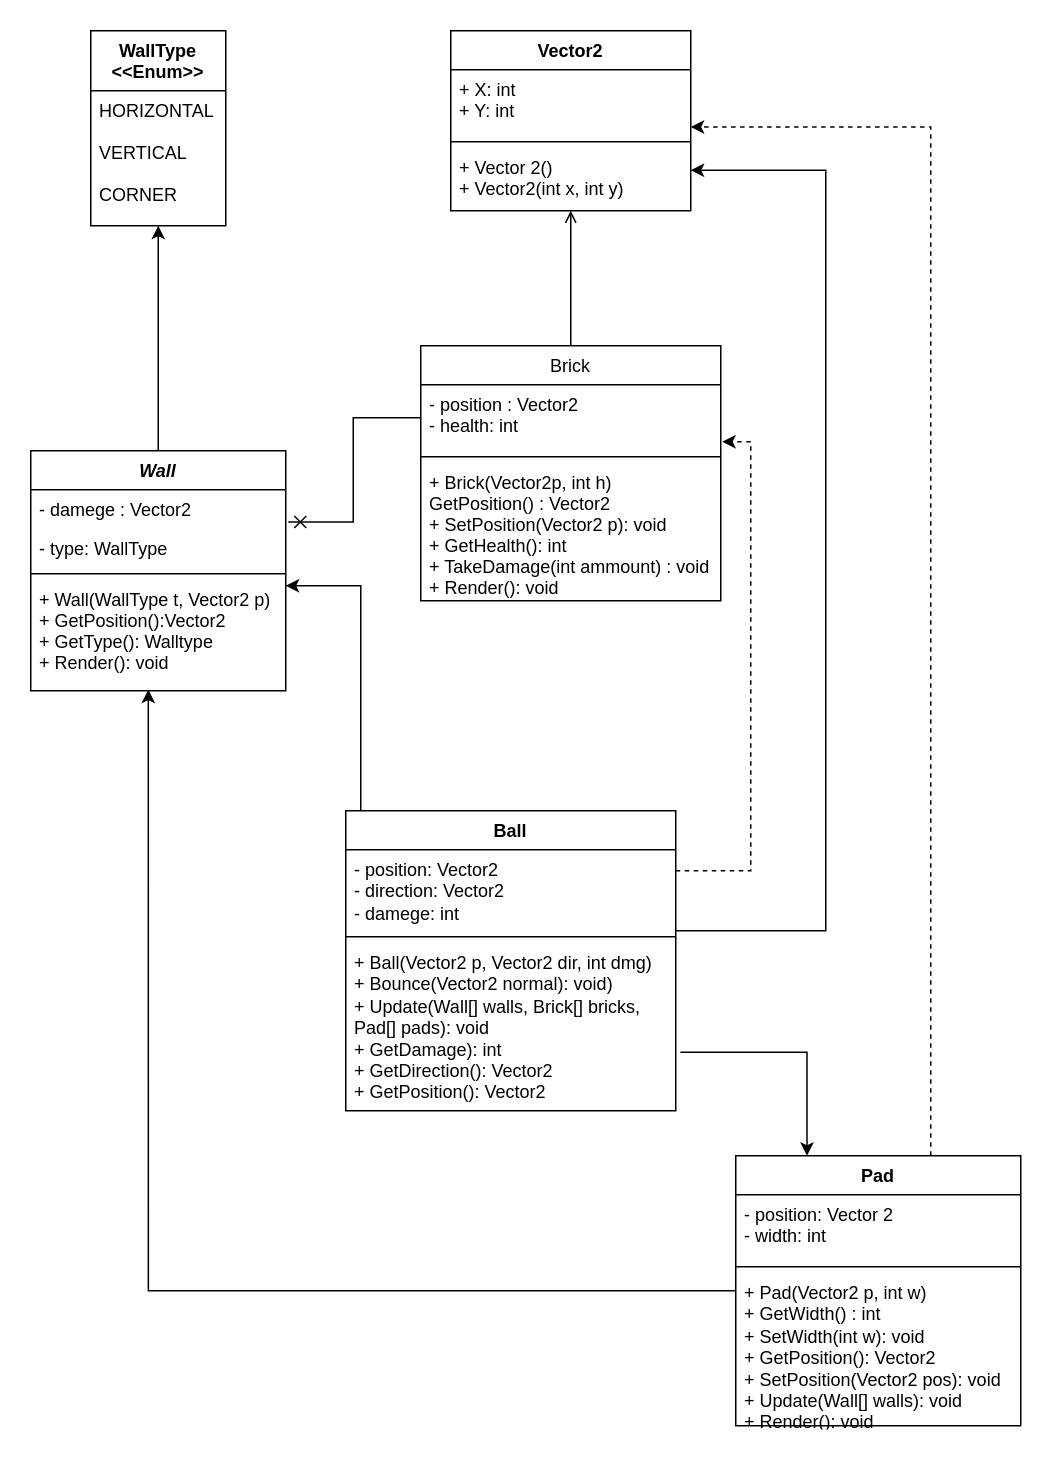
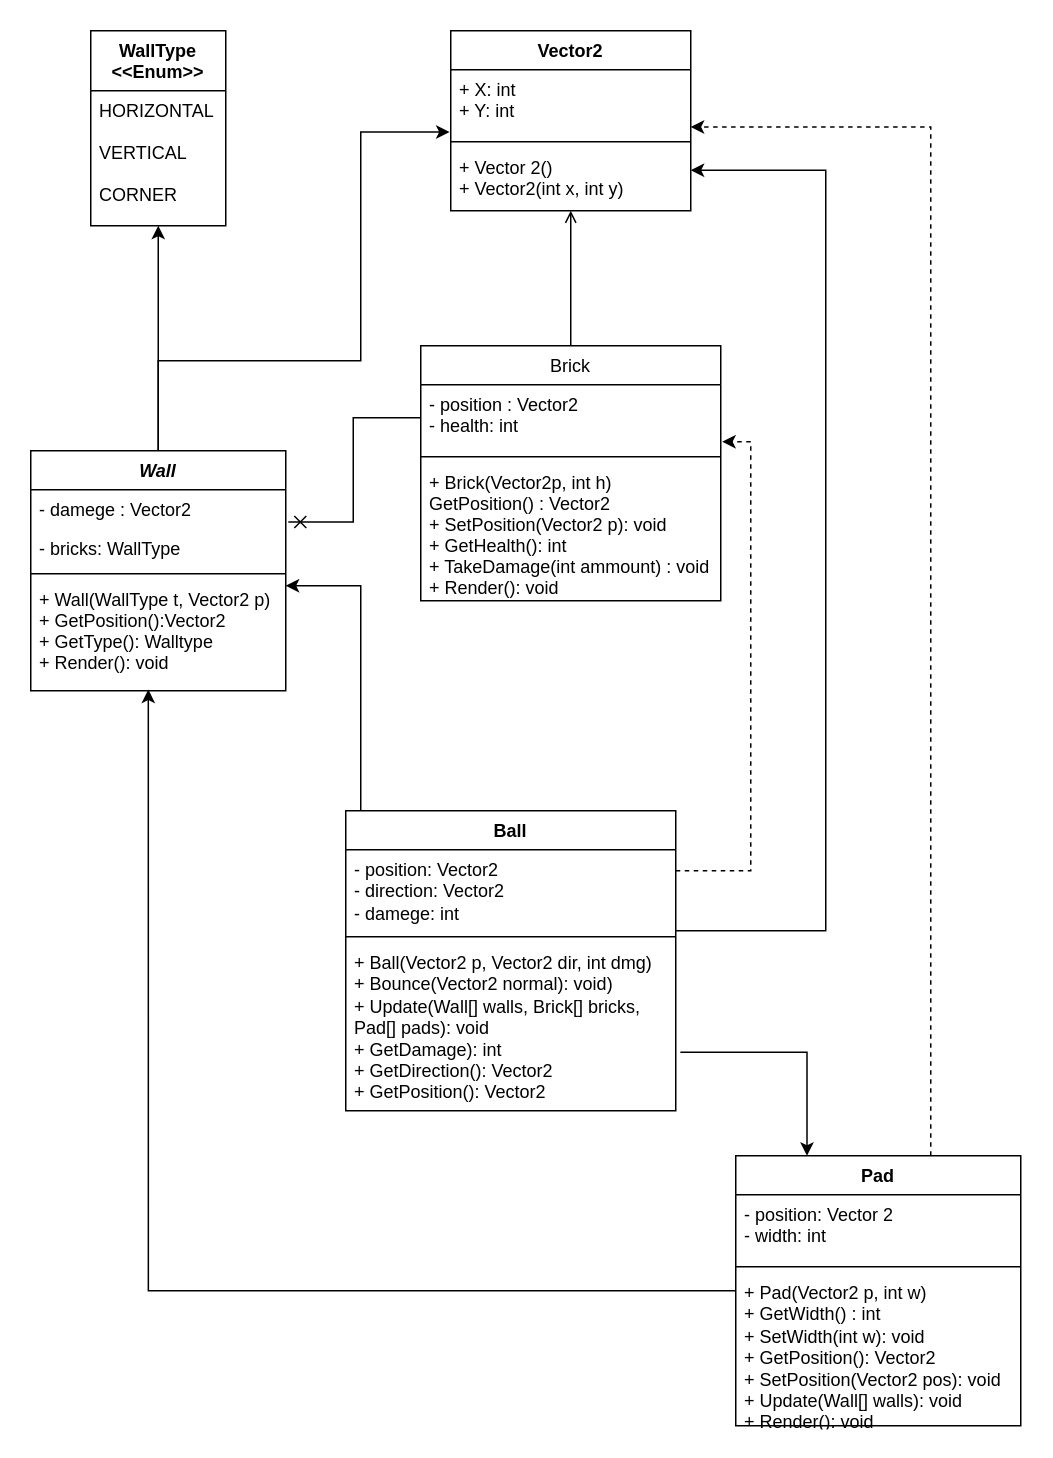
edge "Wall" -> "+ X: int + Y: int": added
node "- type: WallType": label "- type: WallType" -> "- bricks: WallType"
